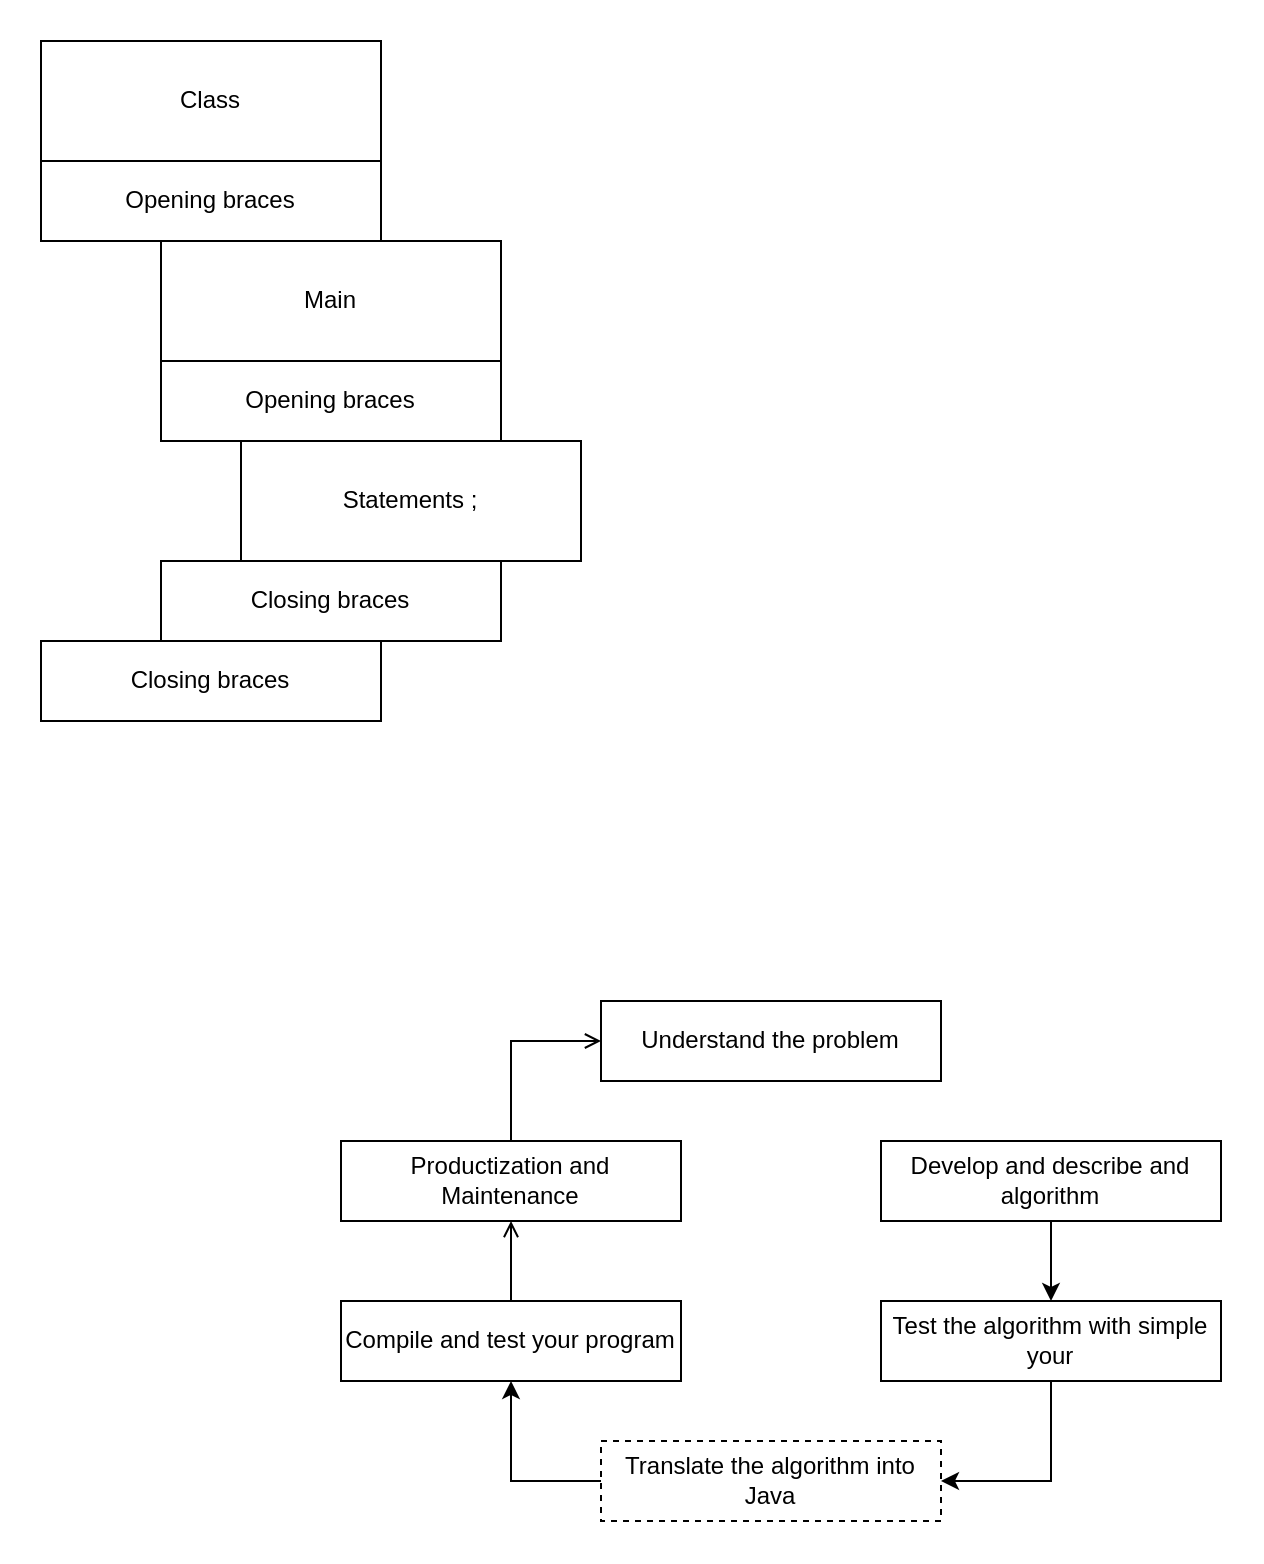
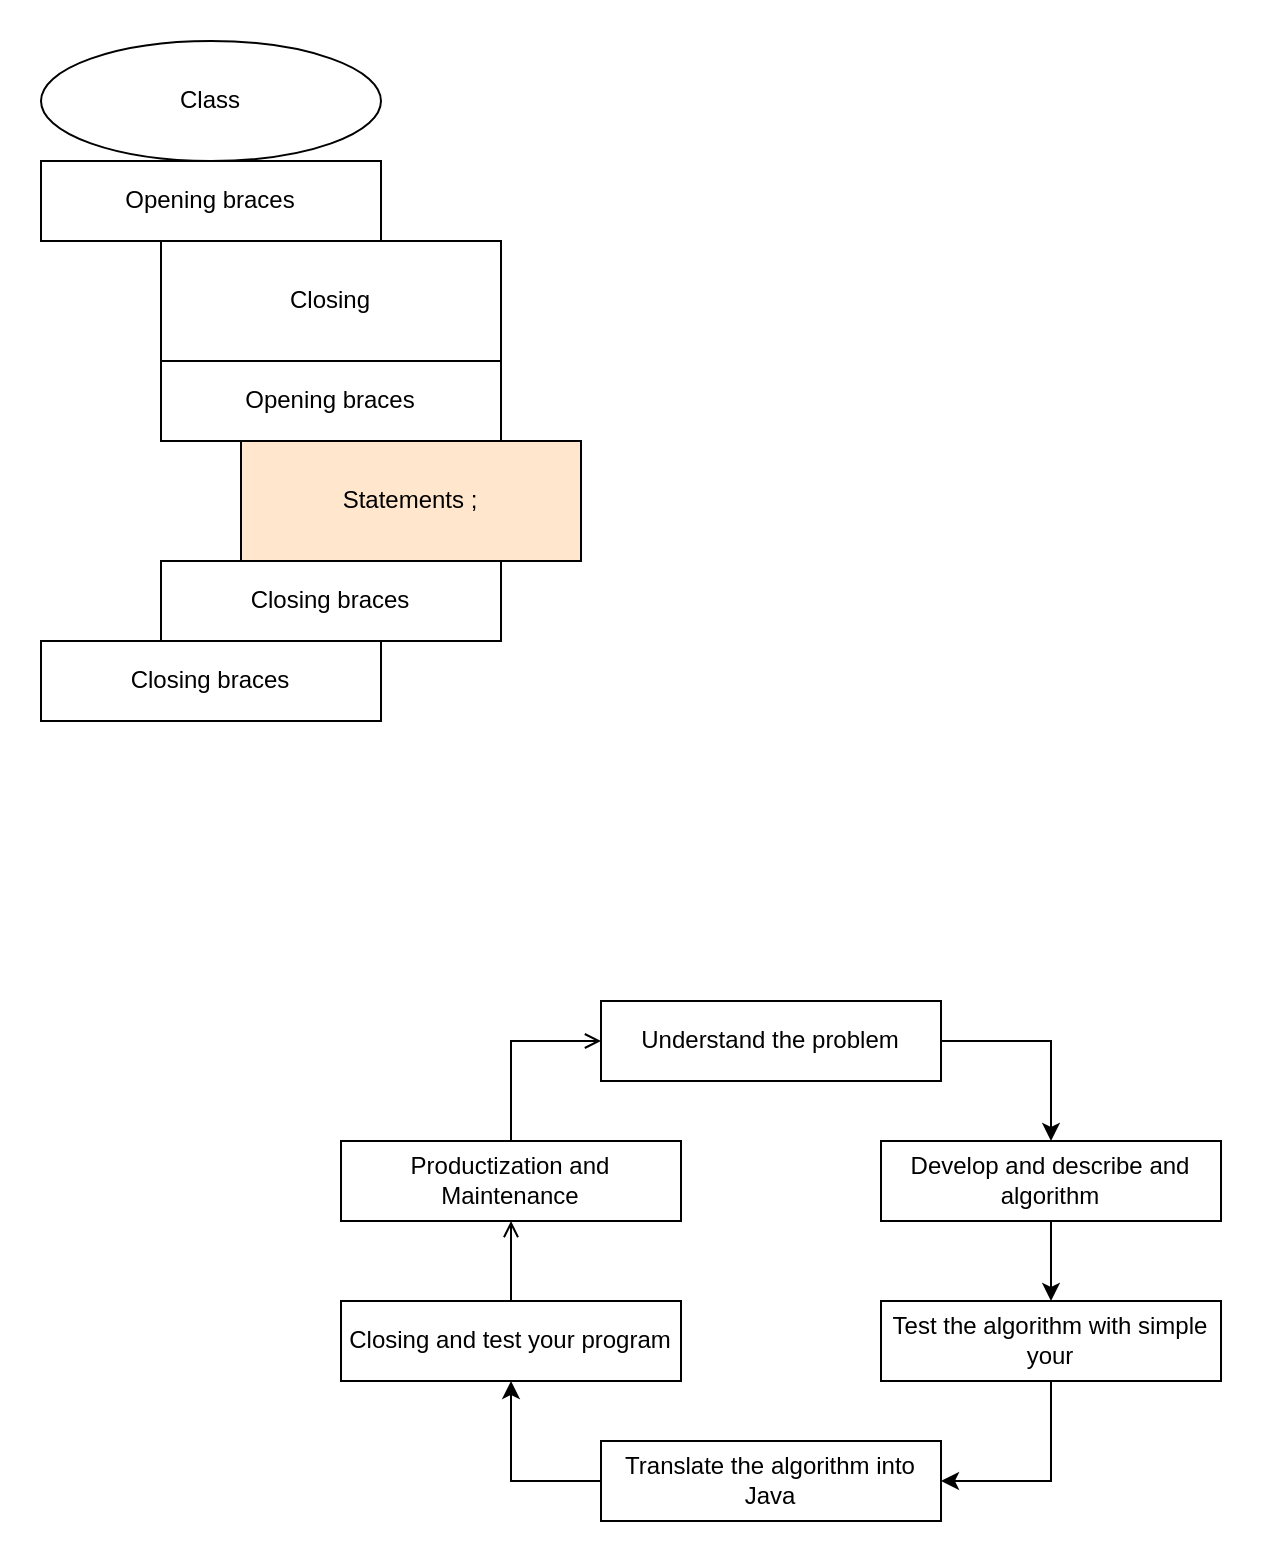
node "Class": shape rectangle -> ellipse
node "Main": label "Main" -> "Closing"
node "Statements ;": fillcolor #ffffff -> #ffe6cc
edge "Understand the problem" -> "Develop and describe and algorithm": added
node "Compile and test your program": label "Compile and test your program" -> "Closing and test your program"
node "Translate the algorithm into Java": style dashed -> solid
